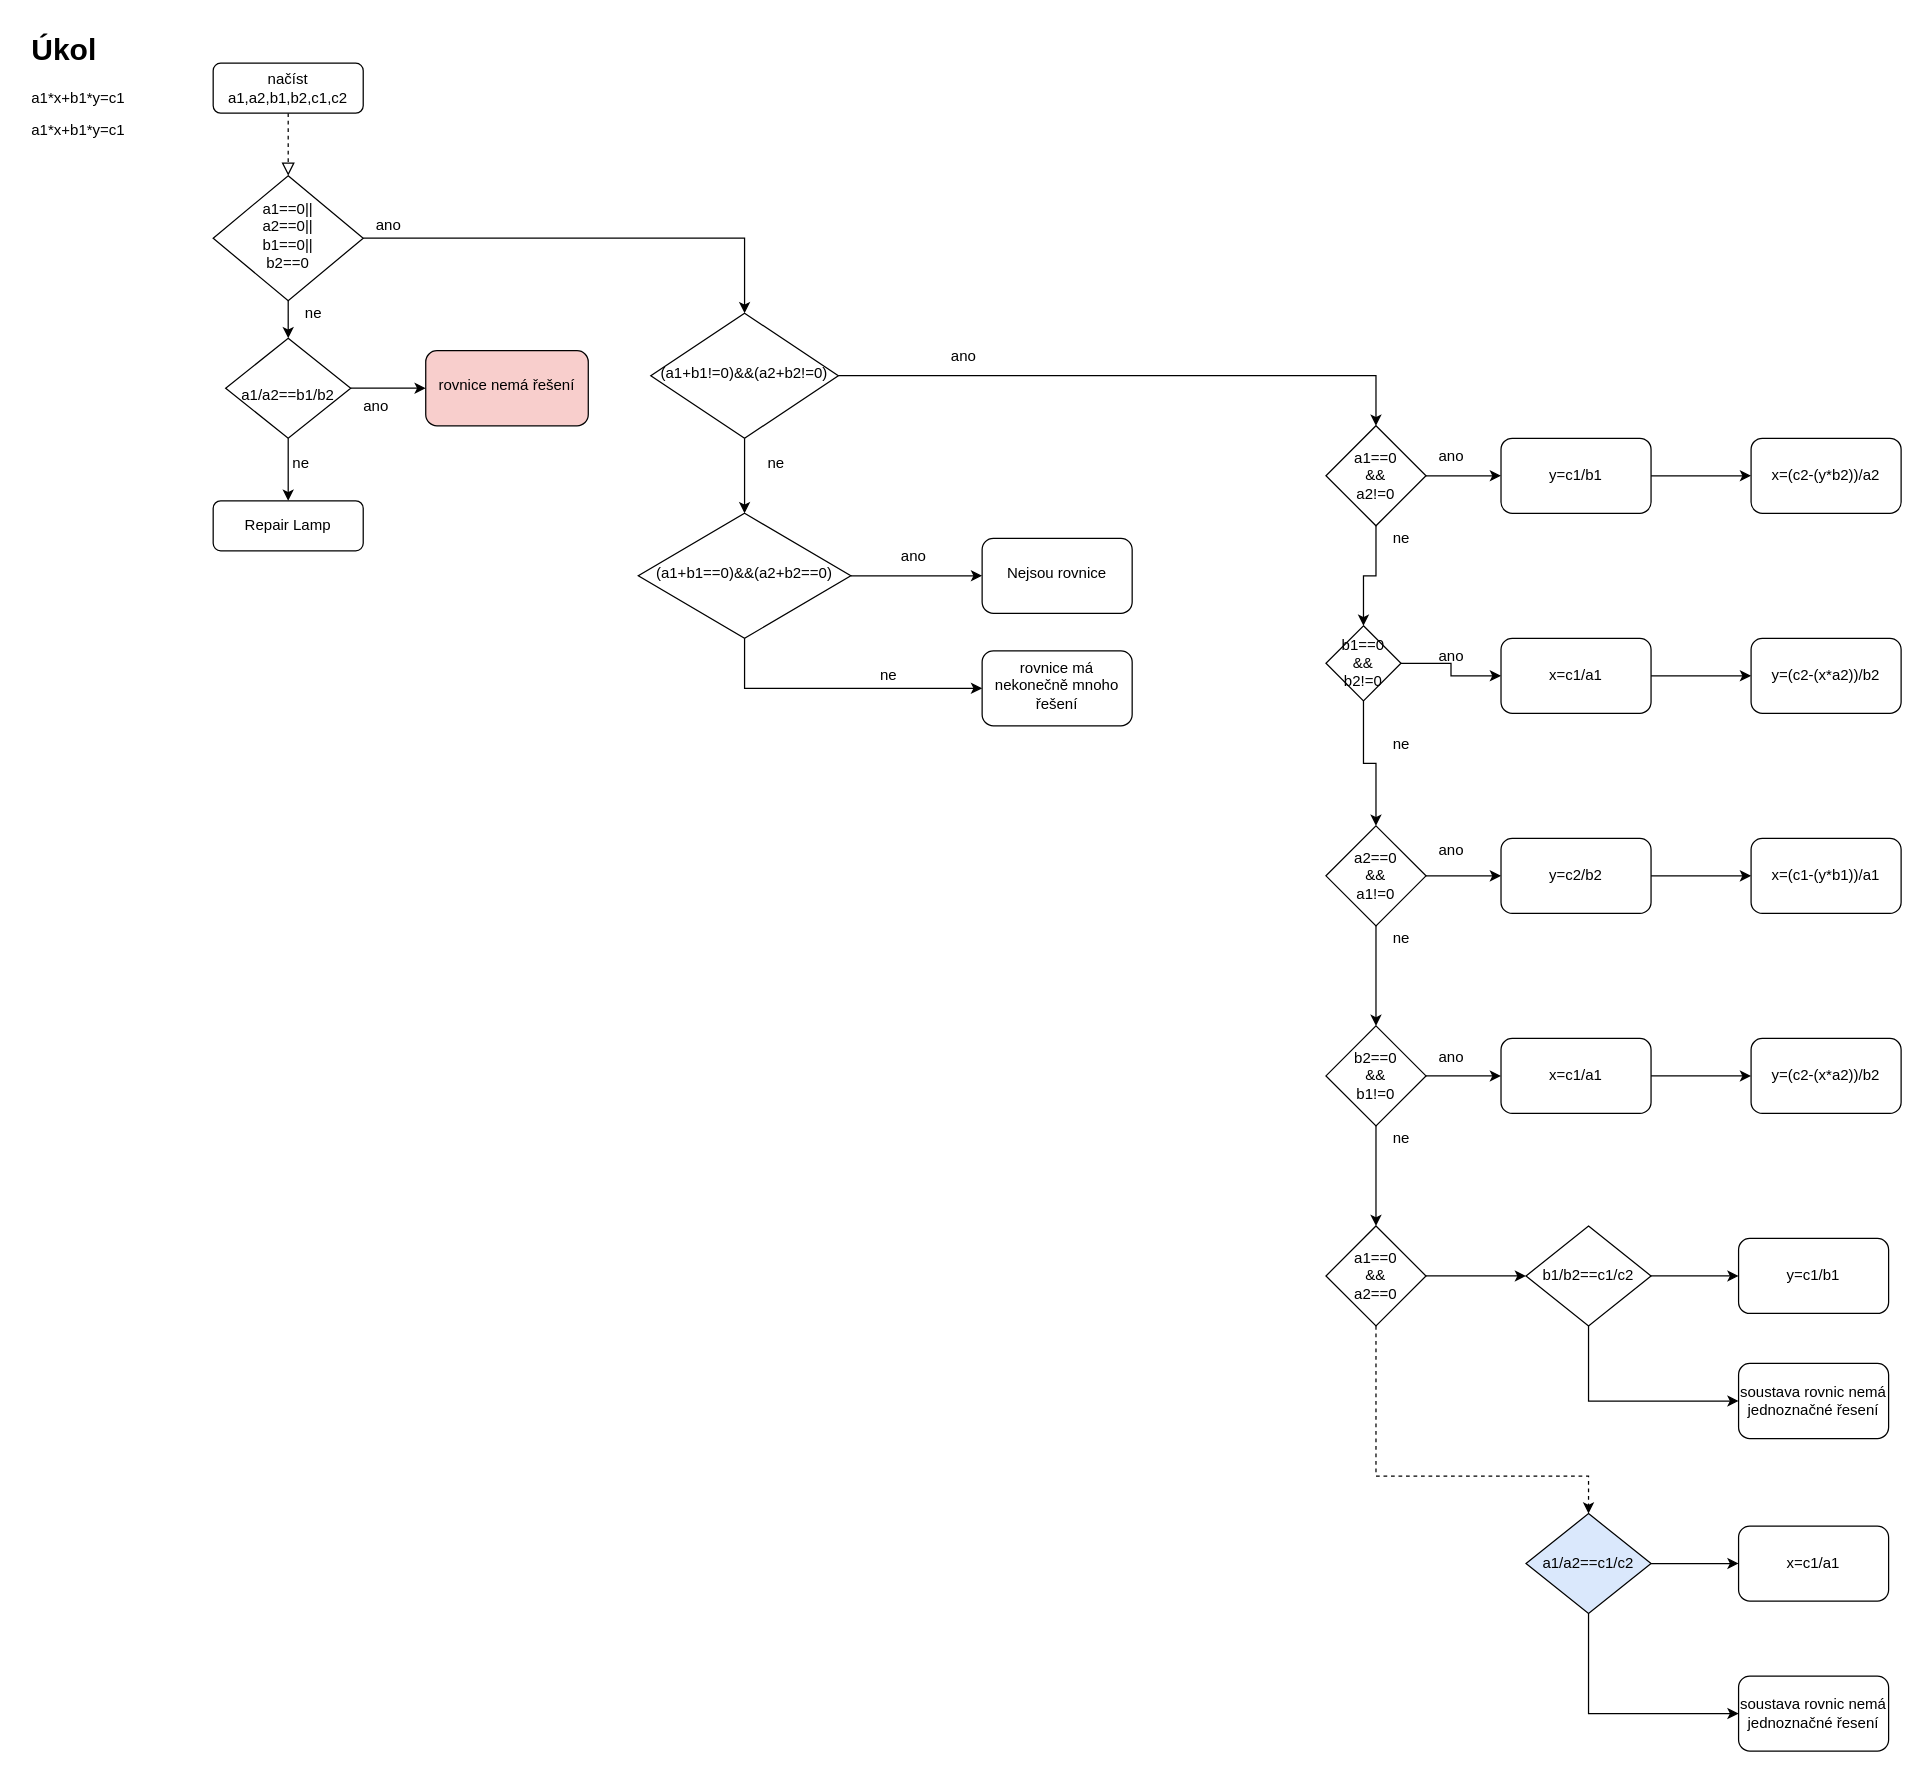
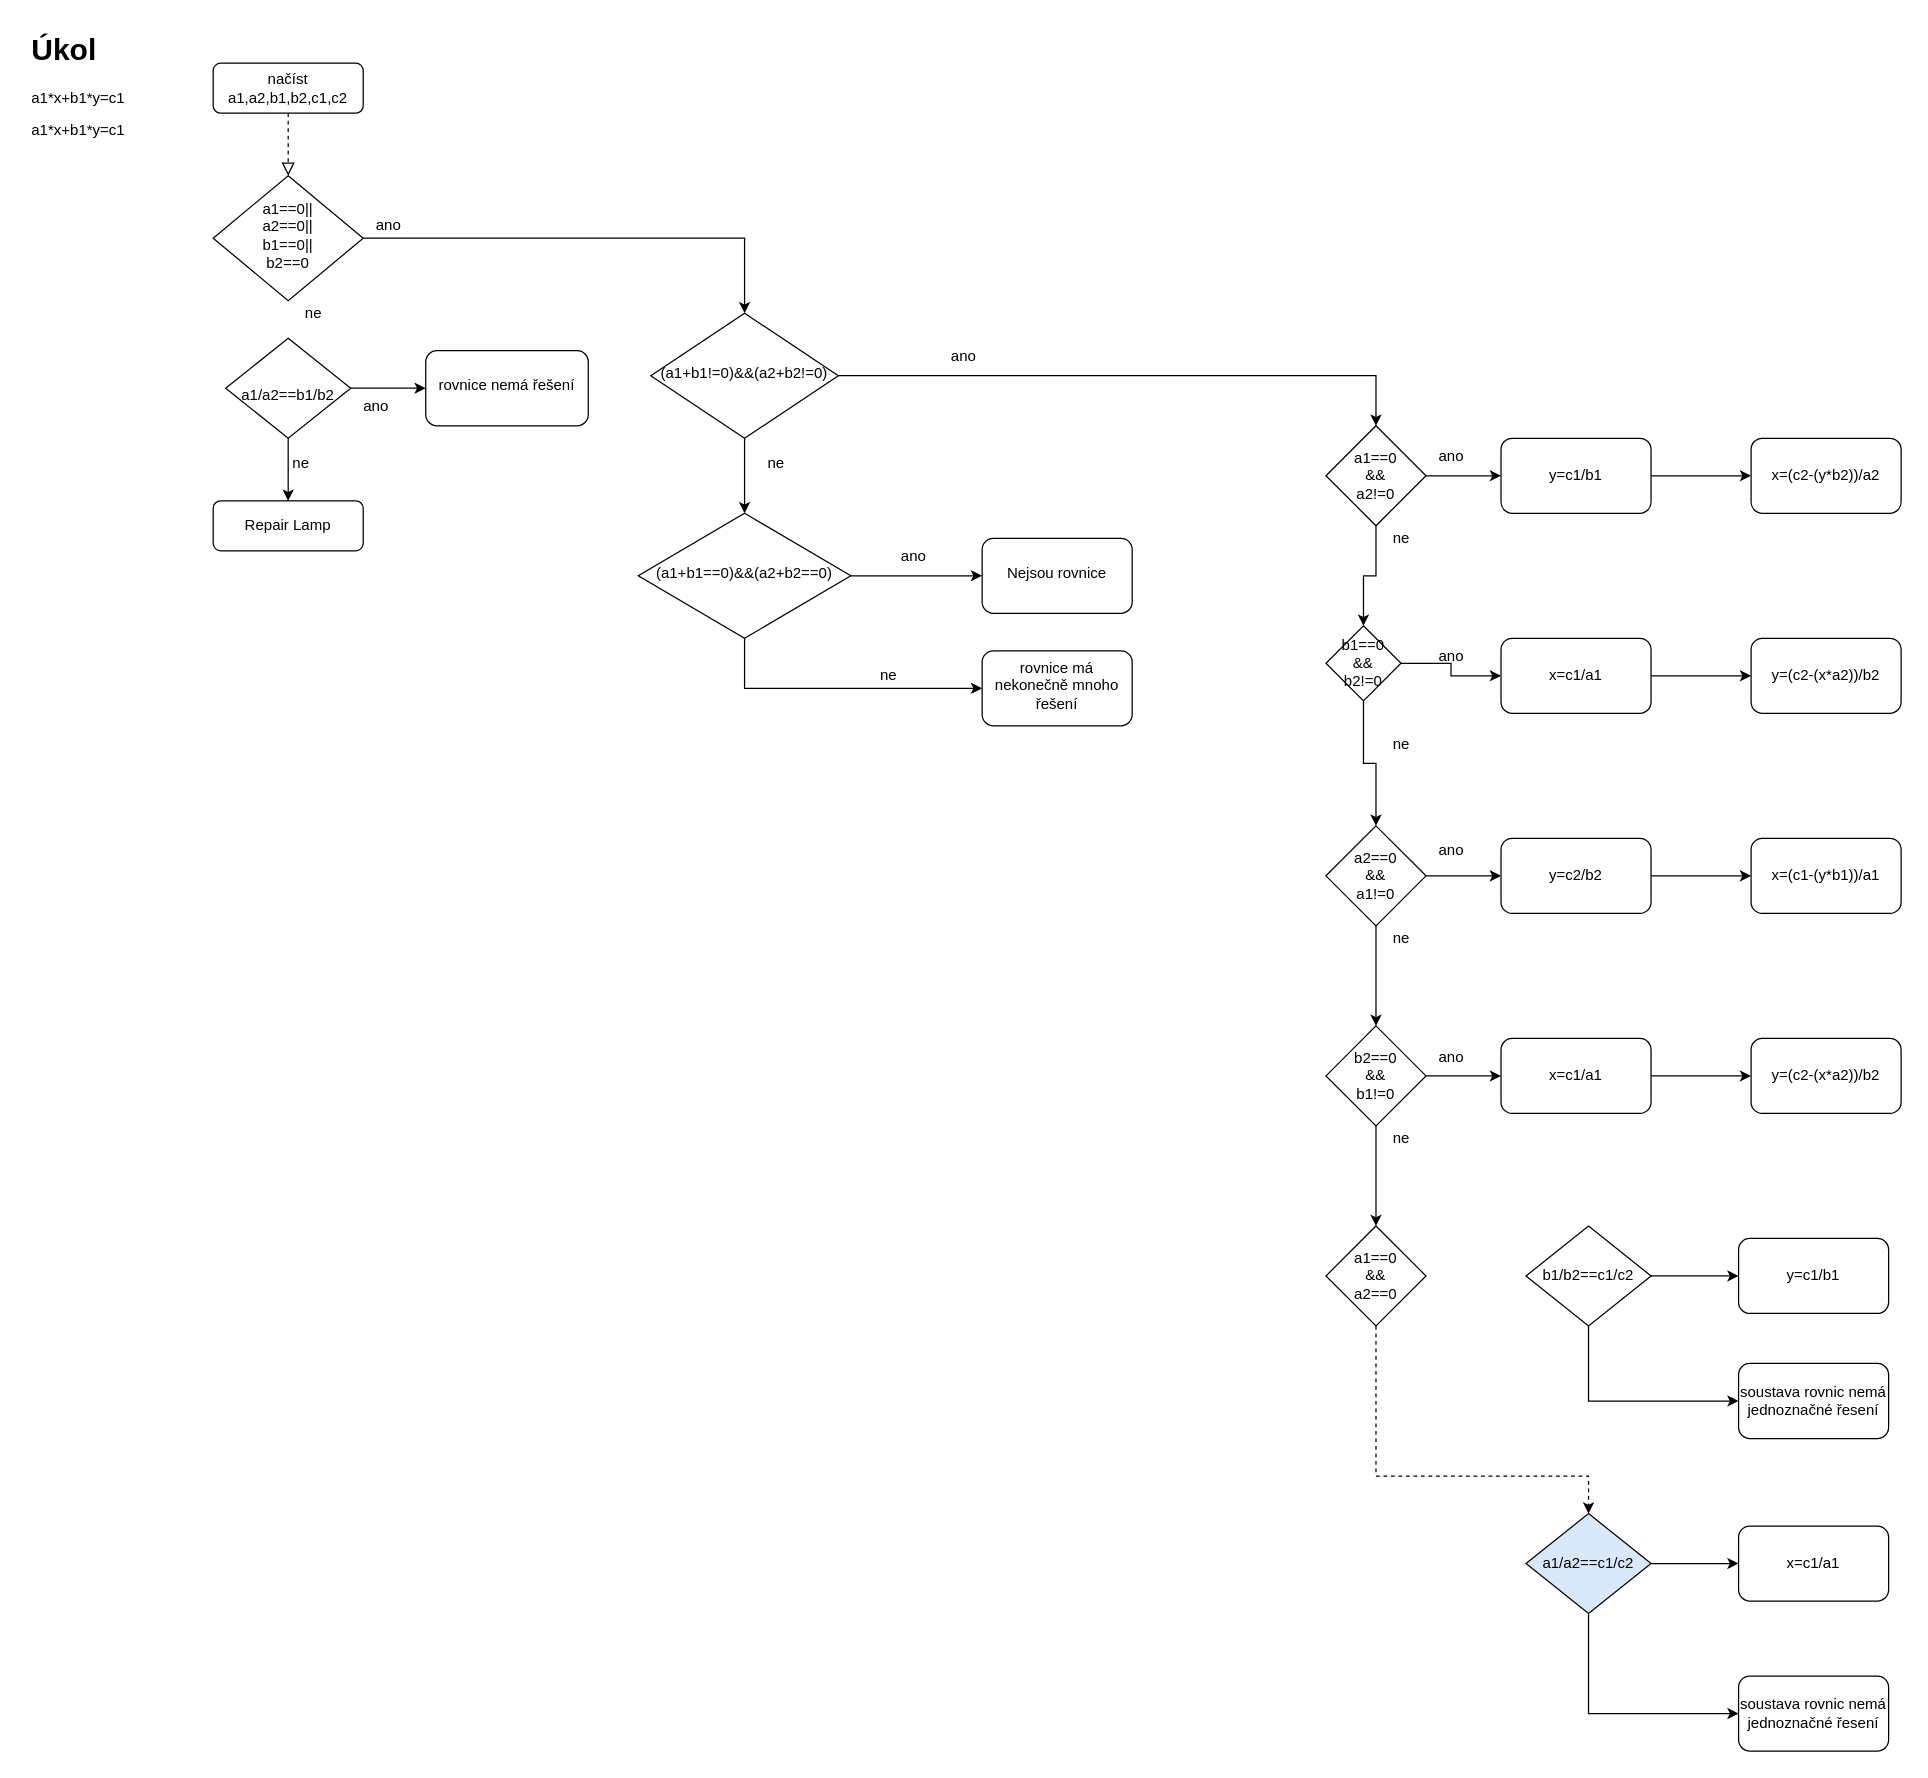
edge "a1==0|| a2==0|| b1==0|| b2==0" -> "a1/a2==b1/b2": removed
node "rovnice nemá řešení": fillcolor #f8cecc -> #ffffff
edge "a1==0 && a2==0" -> "b1/b2==c1/c2": removed
